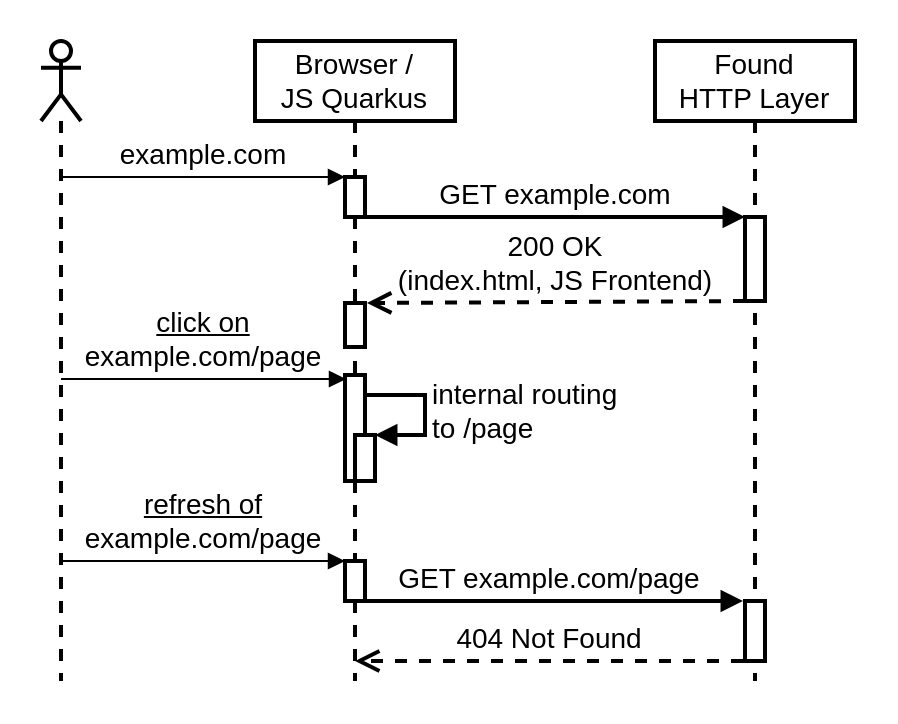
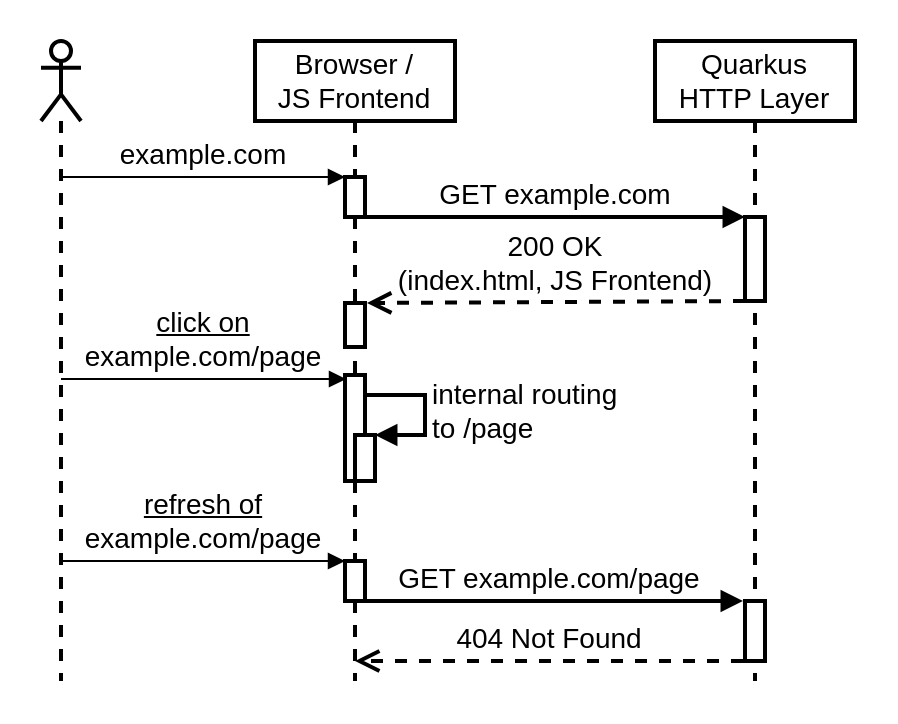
node "Browser / JS Quarkus": label "Browser / JS Quarkus" -> "Browser / JS Frontend"
node "Found HTTP Layer": label "Found HTTP Layer" -> "Quarkus HTTP Layer"
